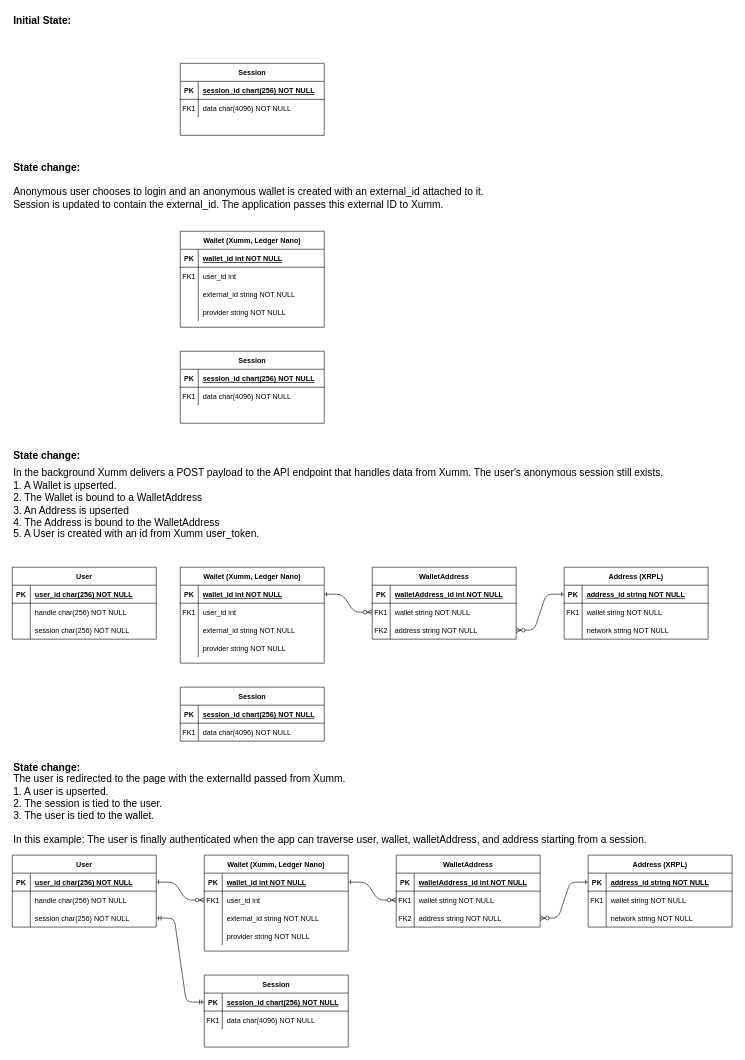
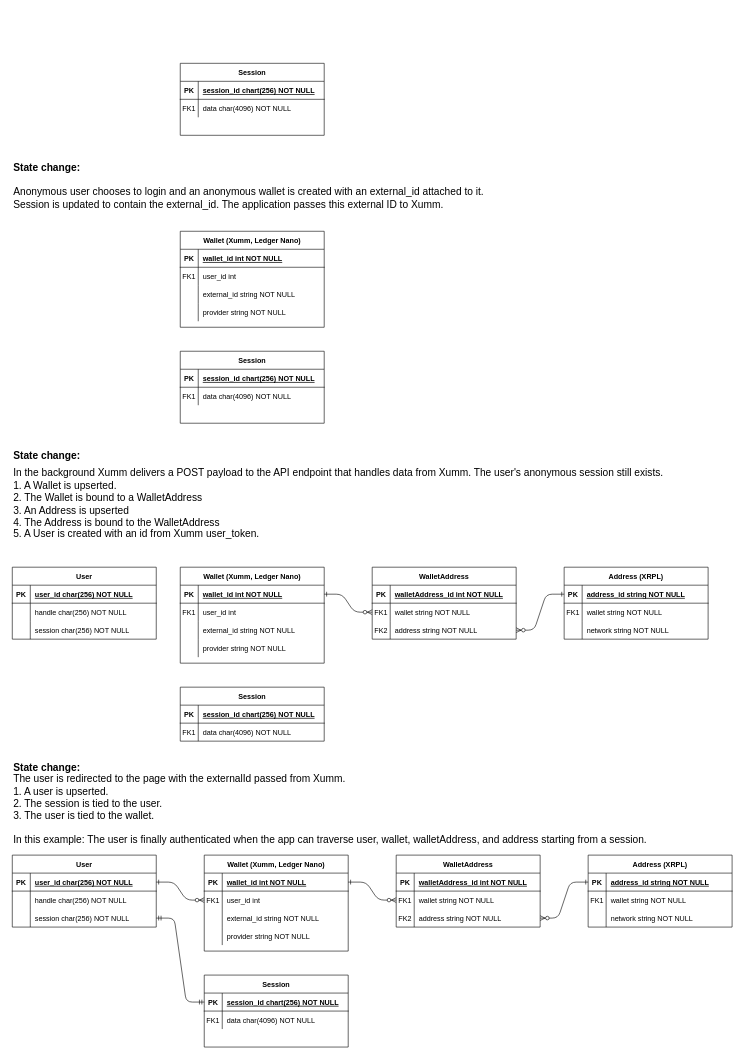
node "Initial State:": removed
